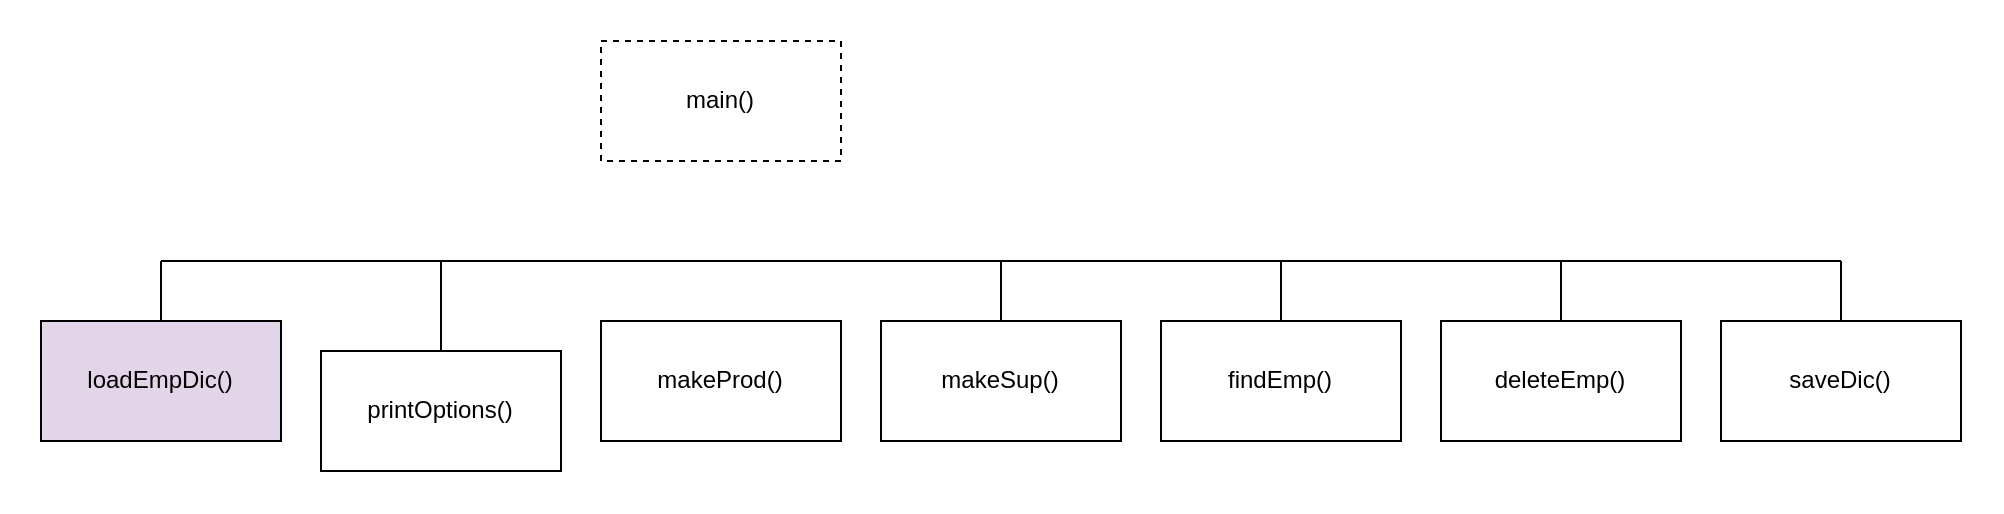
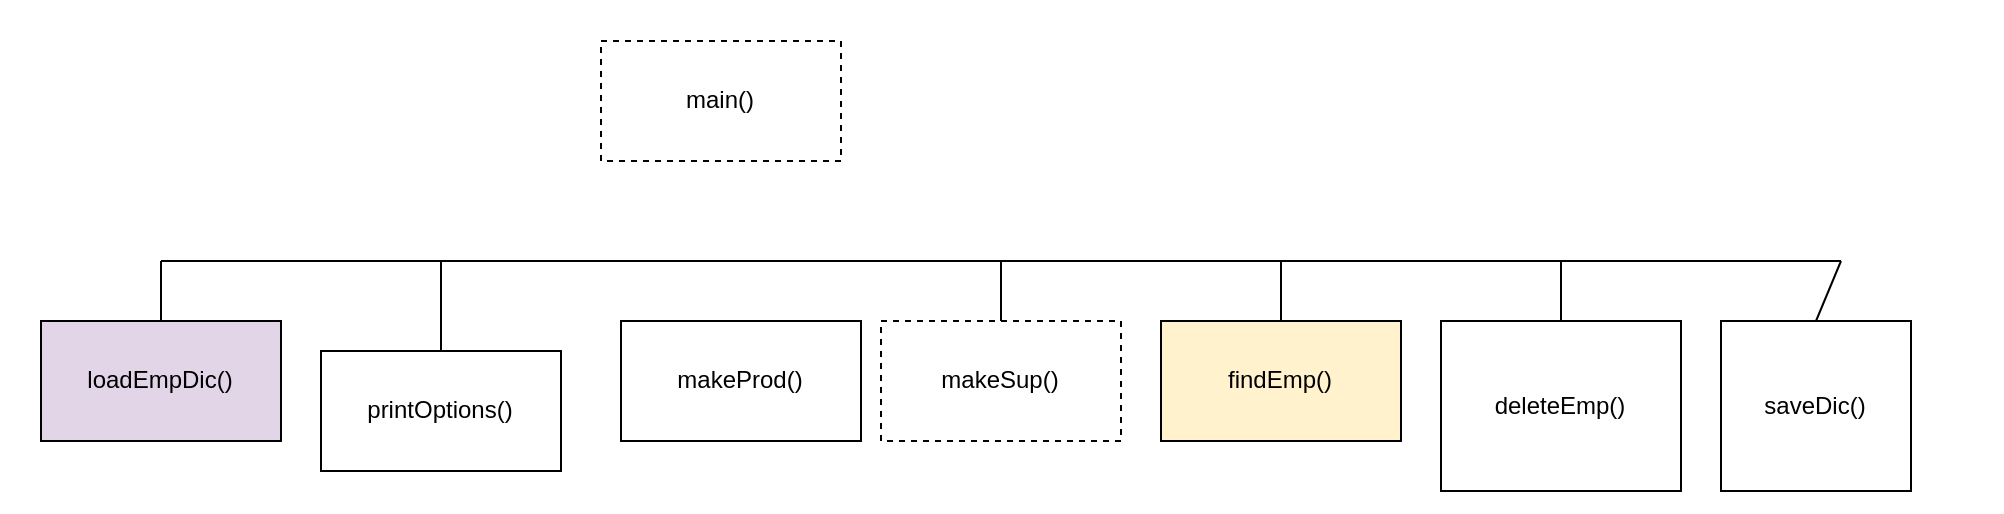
node "makeProd()": moved (721, 381) -> (741, 381)
node "makeSup()": style solid -> dashed
node "findEmp()": fillcolor #ffffff -> #fff2cc
node "deleteEmp()": size 240x120 -> 240x170
node "saveDic()": size 240x120 -> 190x170
